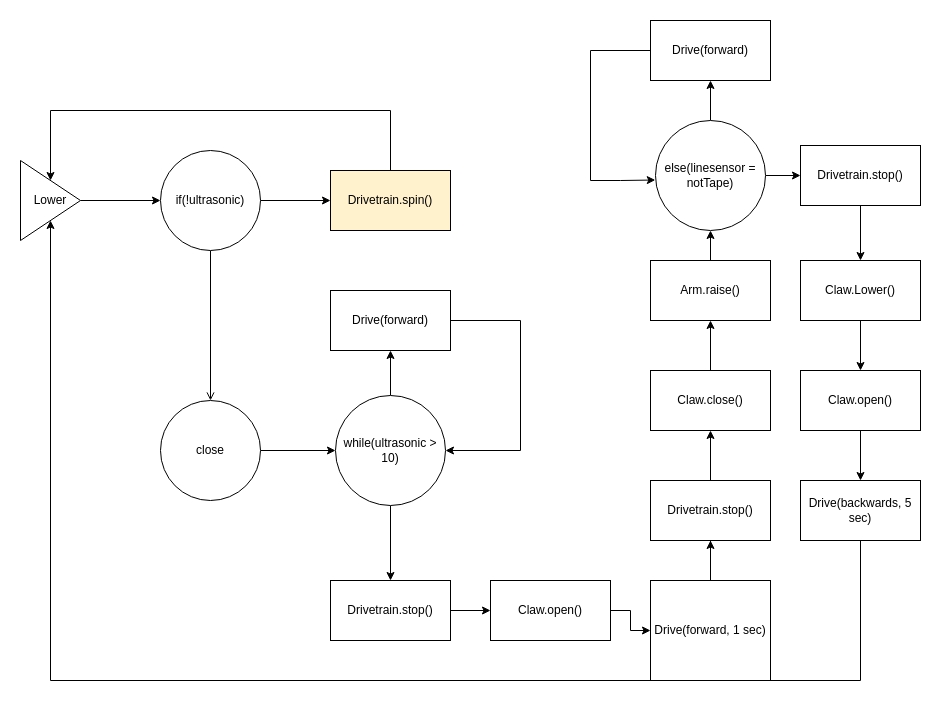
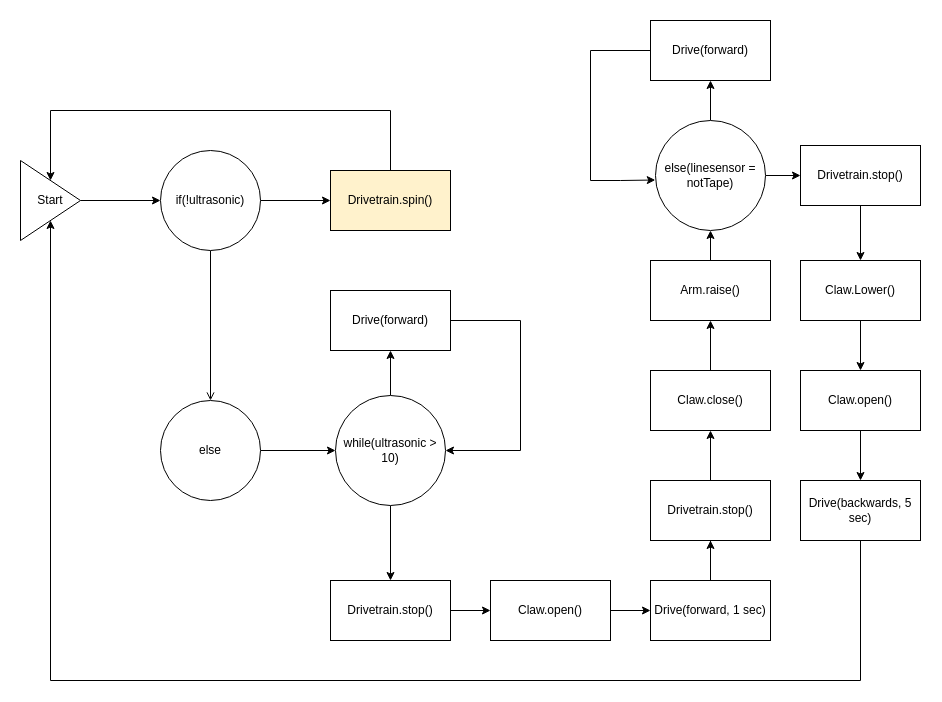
node "Lower": label "Lower" -> "Start"
node "close": label "close" -> "else"
node "Drive(forward, 1 sec)": size 120x100 -> 120x60
